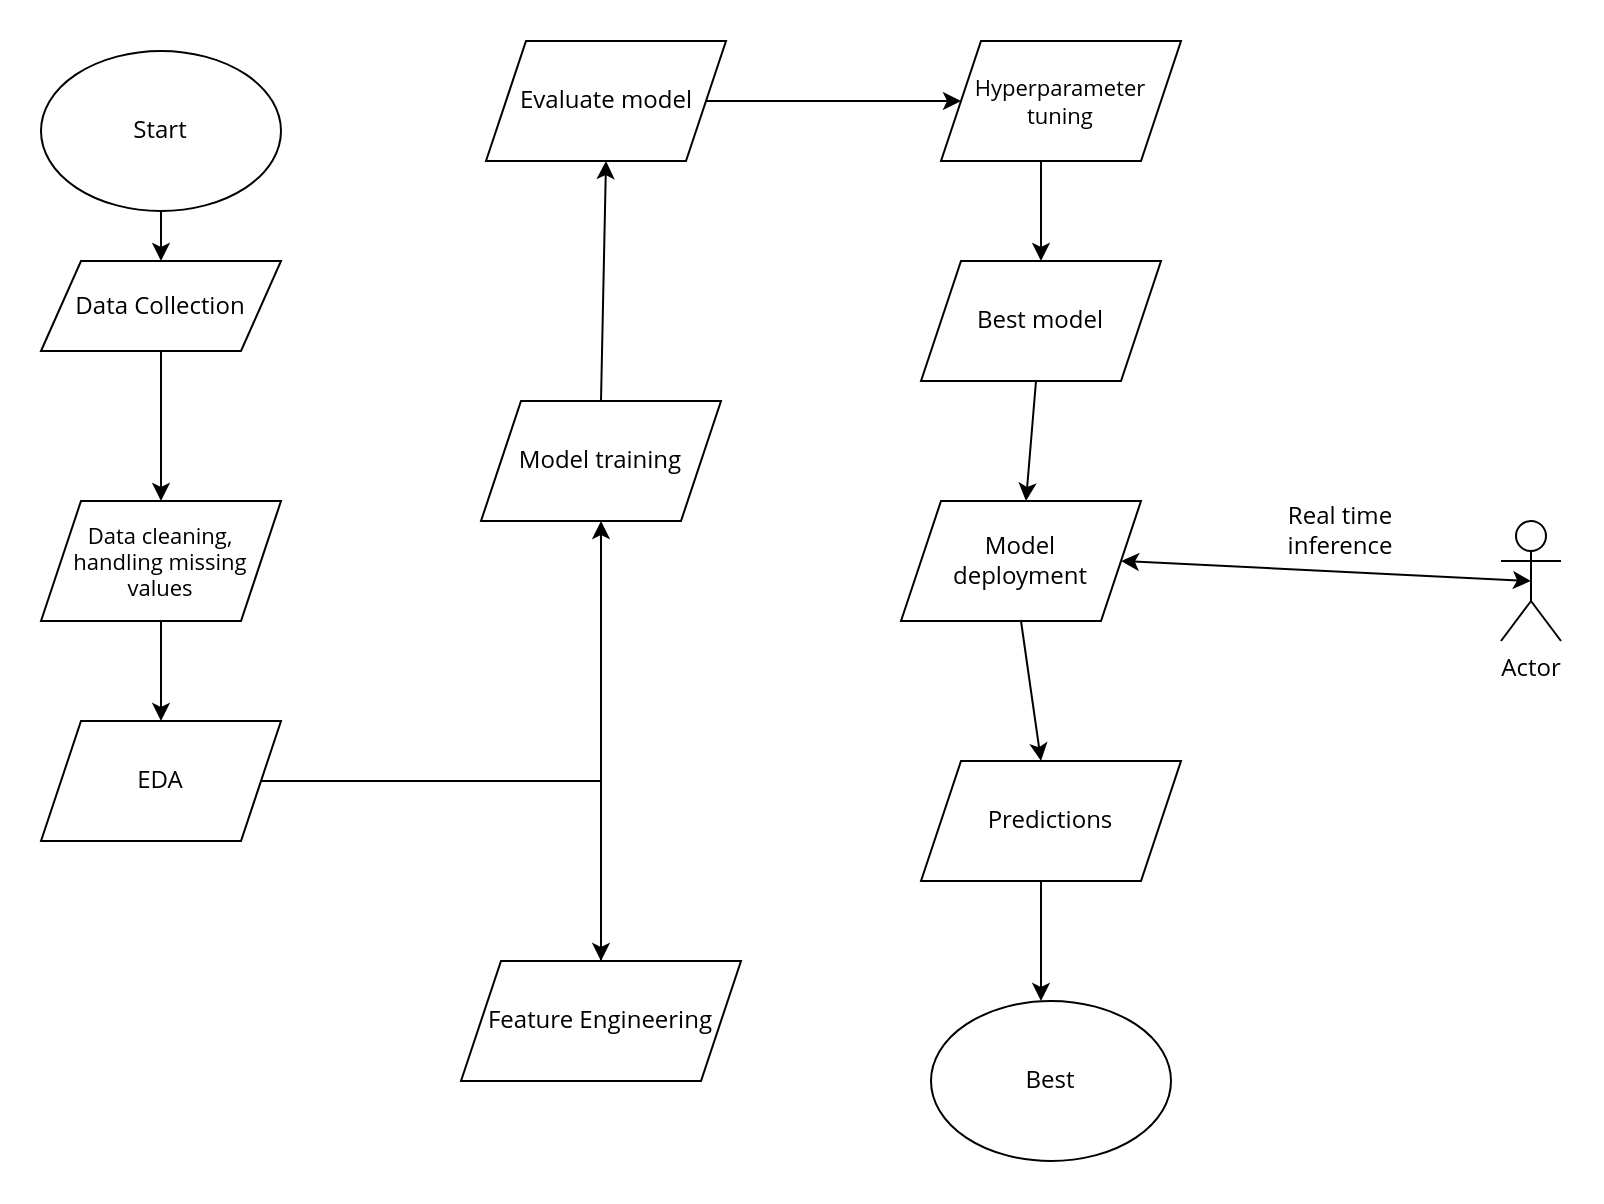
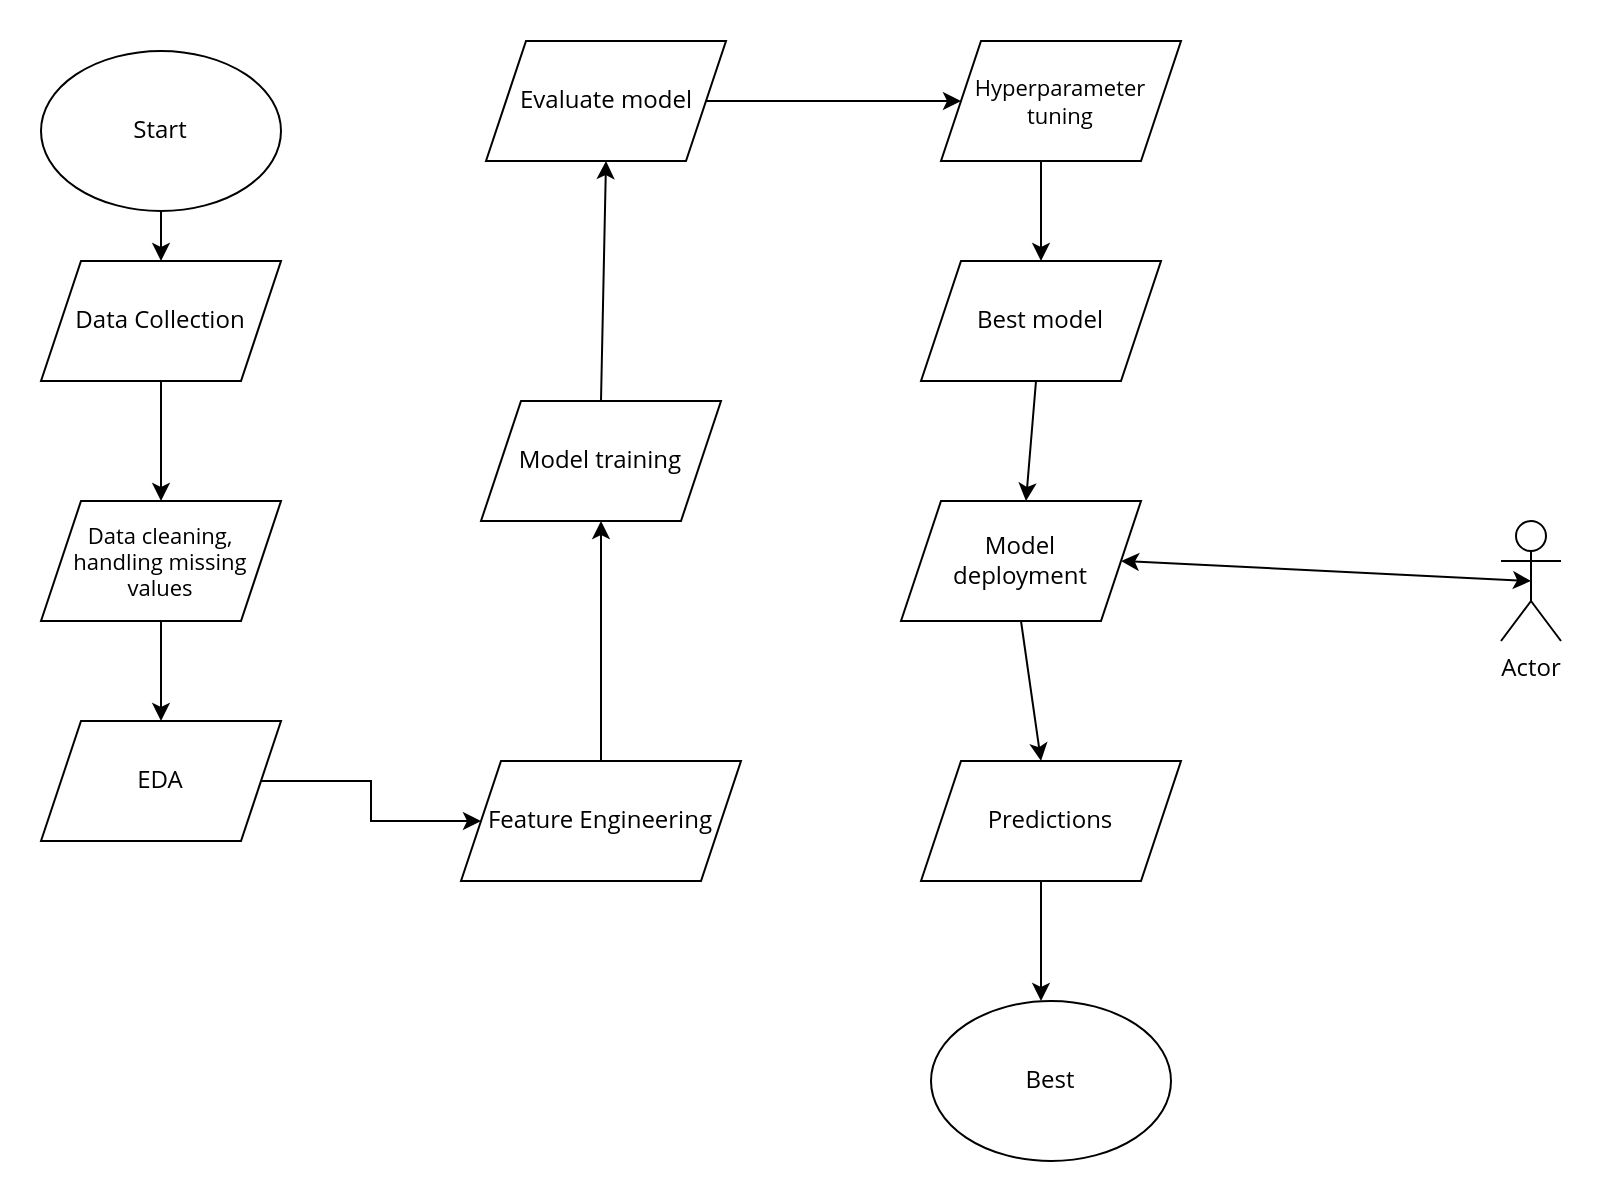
node "Data Collection": size 240x90 -> 240x120
node "Real time inference": removed
node "Feature Engineering": moved (601, 1021) -> (601, 821)
